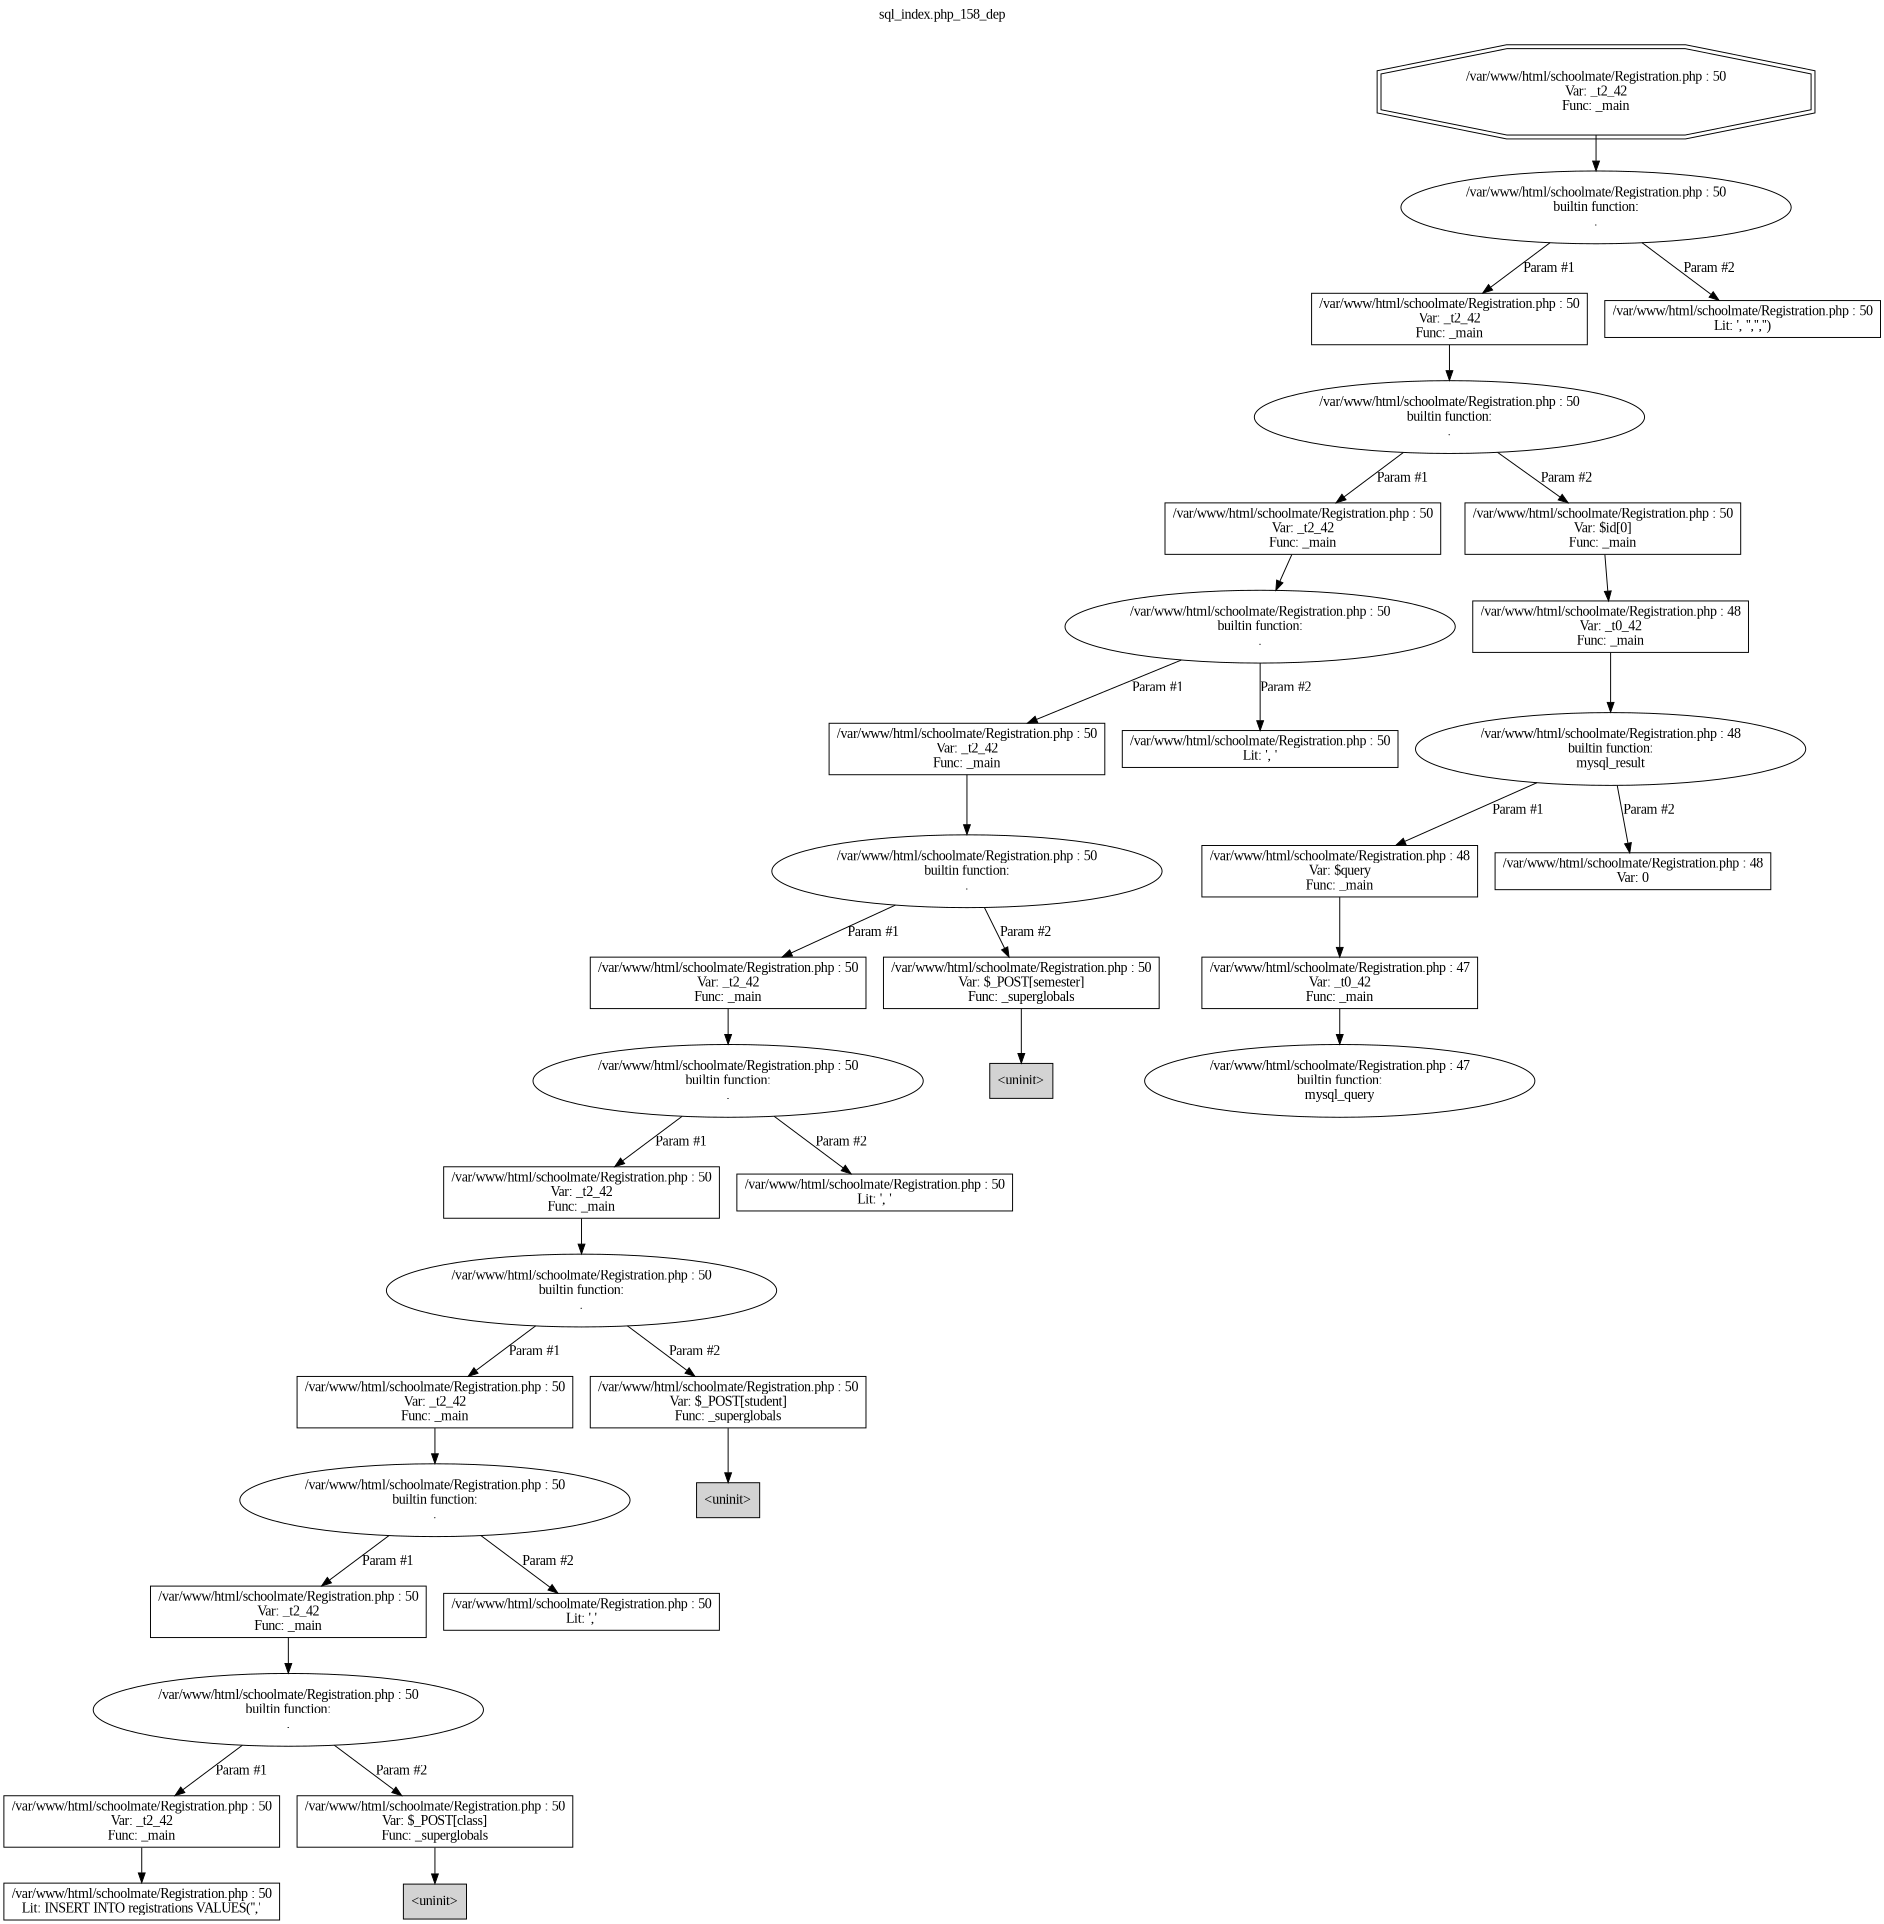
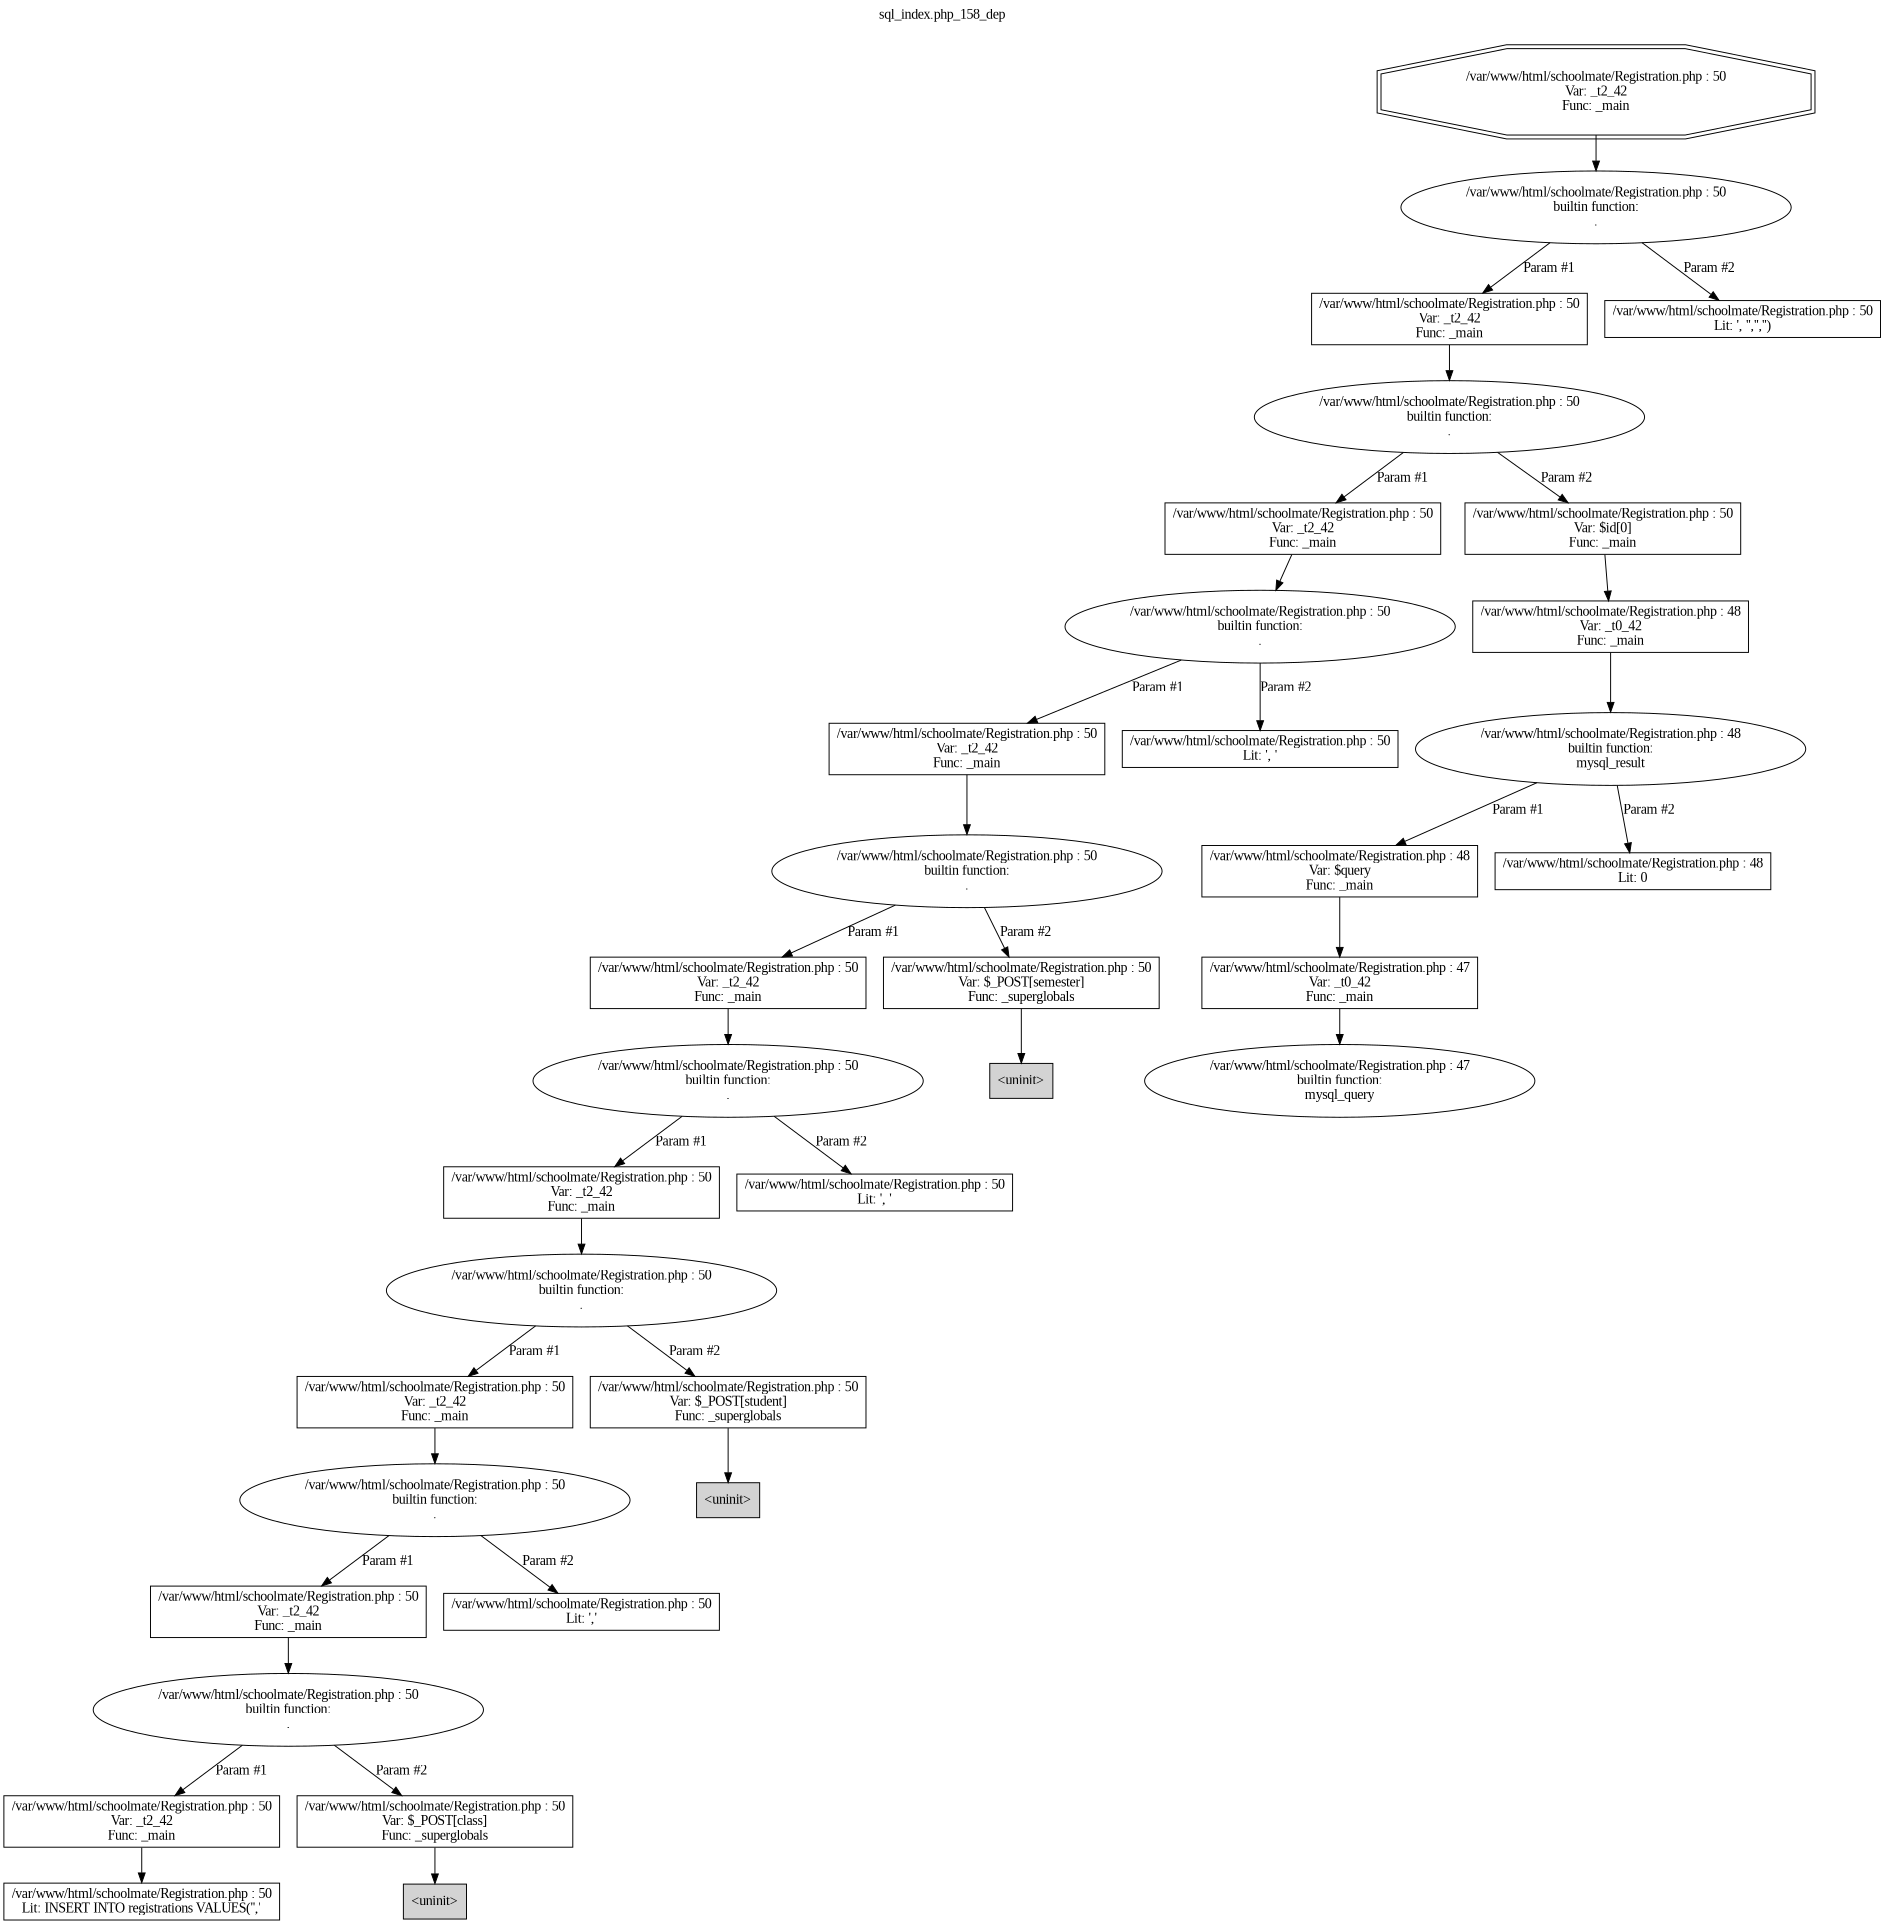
node "/var/www/html/schoolmate/Registration.php : 48 Var: 0": label "/var/www/html/schoolmate/Registration.php : 48 Var: 0" -> "/var/www/html/schoolmate/Registration.php : 48 Lit: 0"
